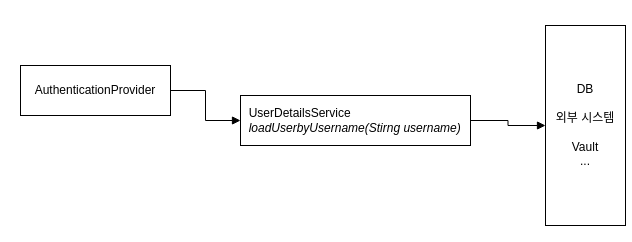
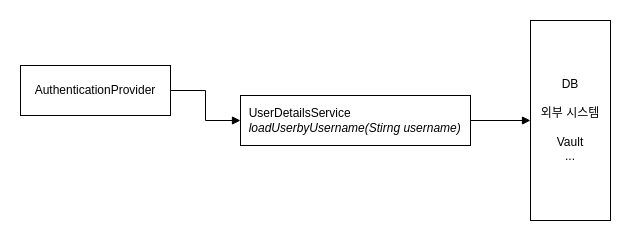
node "DB 외부 시스템 Vault ...": moved (586, 126) -> (571, 121)
